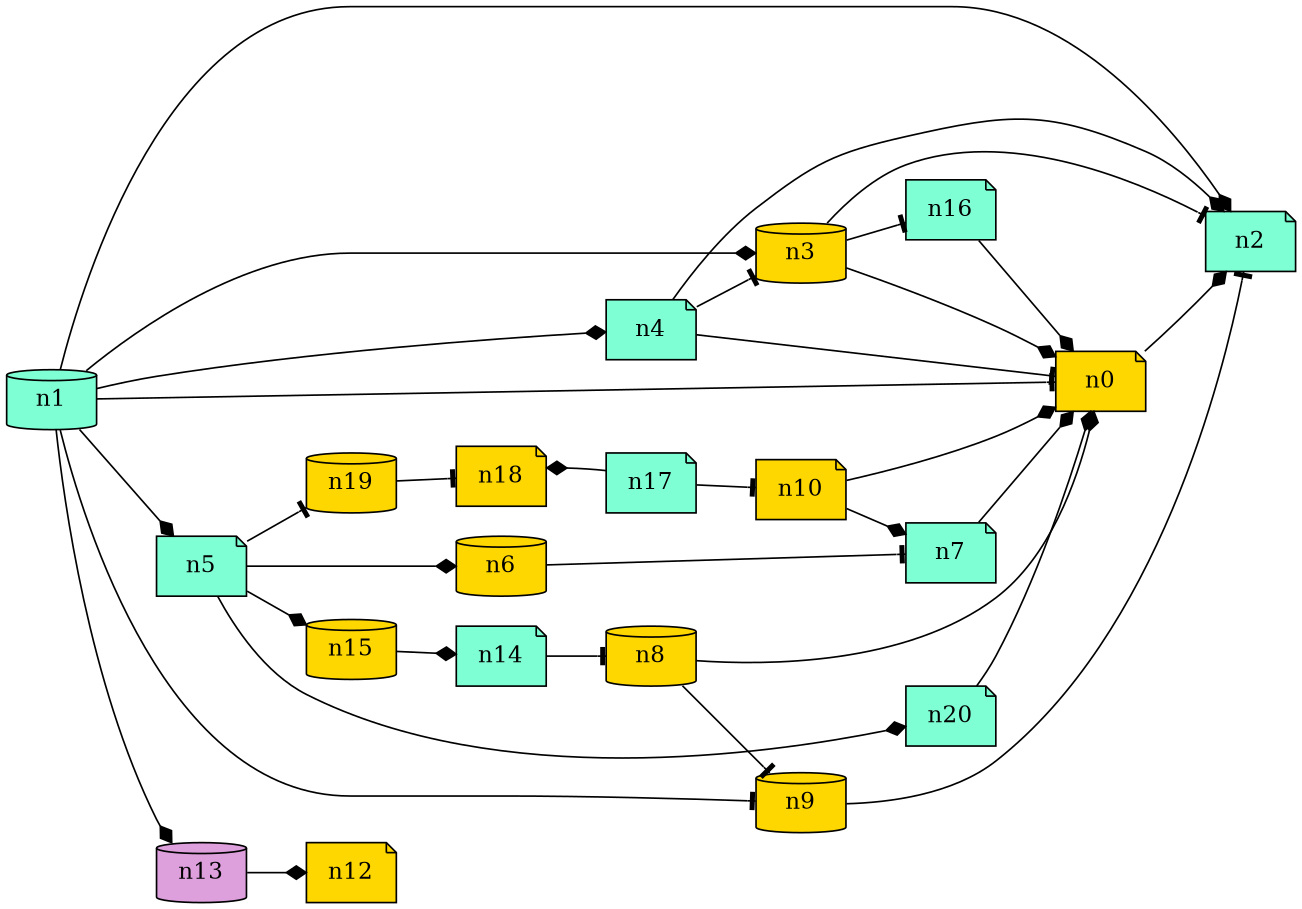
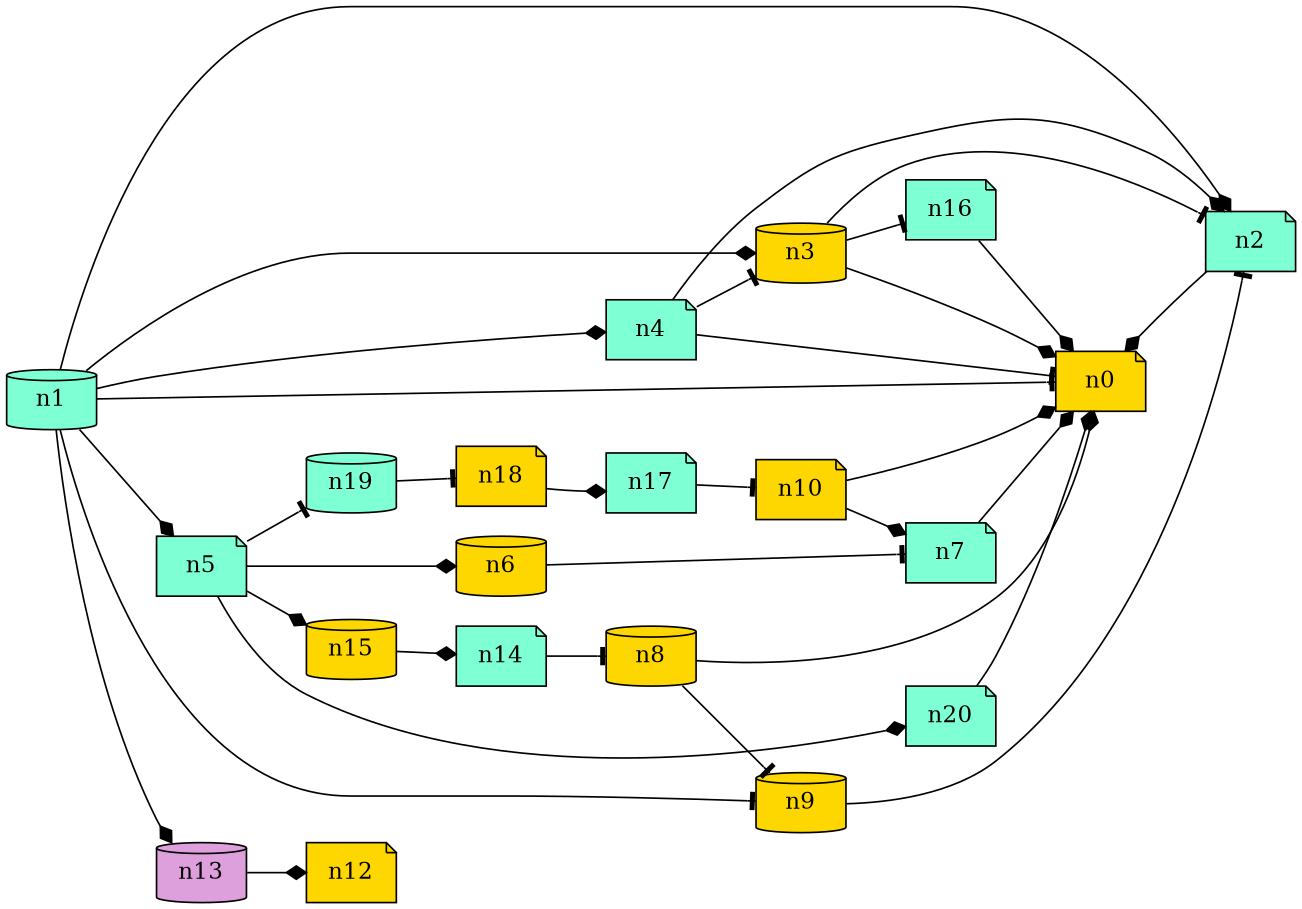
edge "n0" -> "n2": reversed
edge "n17" -> "n18": reversed
node "n19": fillcolor gold -> aquamarine
